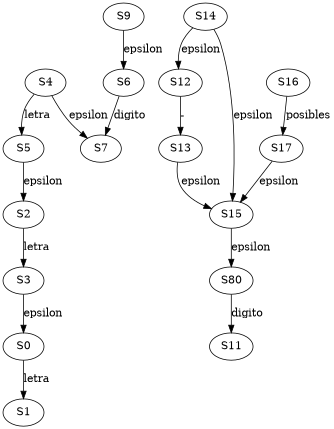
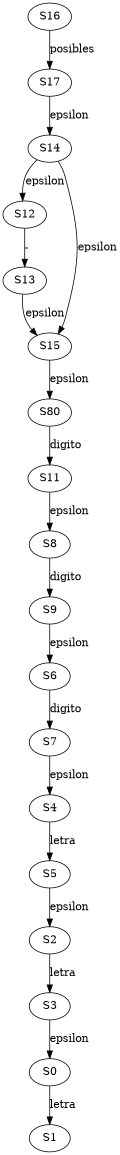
edge "S4" -> "S7": reversed
edge "S17" -> "S15": now "S17" -> "S14"
node "S8": added
